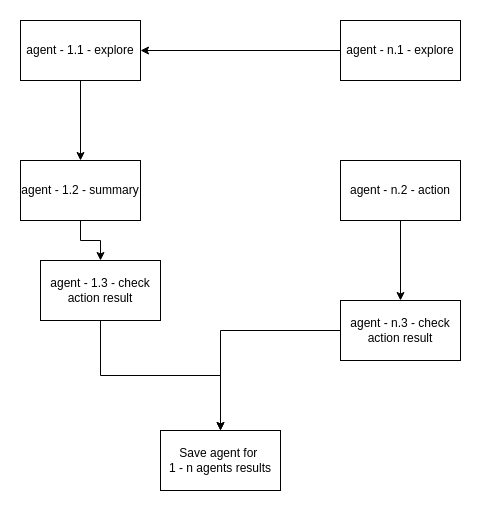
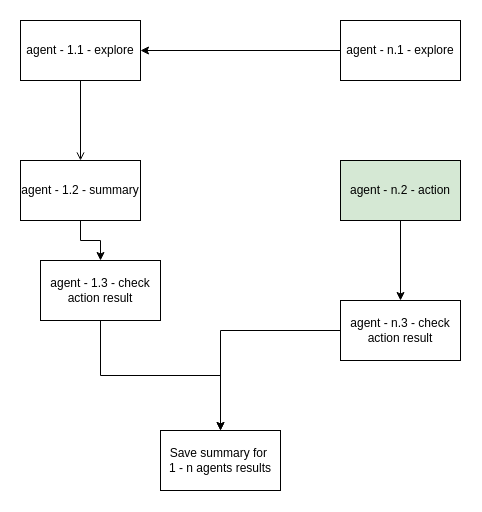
edge "agent - 1.1 - explore" -> "agent - 1.2 - summary": arrowhead classic -> open
node "agent - n.2 - action": fillcolor #ffffff -> #d5e8d4
node "Save agent for 1 - n agents results": label "Save agent for 1 - n agents results" -> "Save summary for 1 - n agents results"
